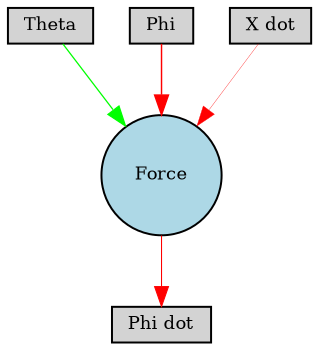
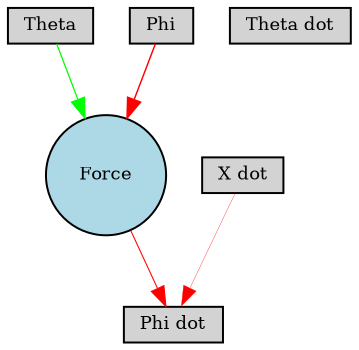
node "Theta dot": added
edge "X dot" -> "Force": now "X dot" -> "Phi dot"
